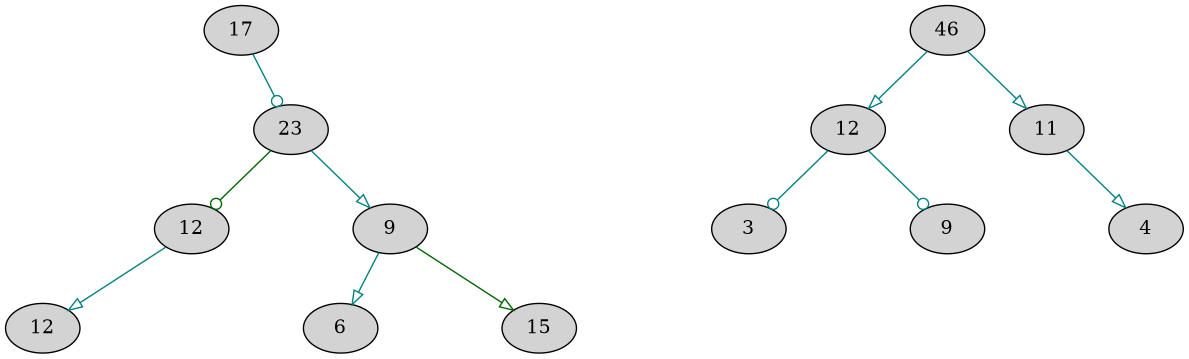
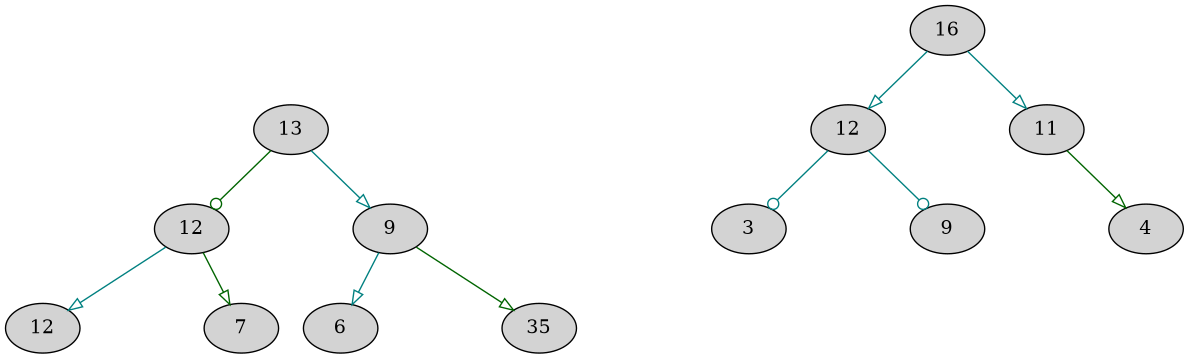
node "17": removed
node "46": label "46" -> "16"
node "23": label "23" -> "13"
edge "11" -> "4": color teal -> darkgreen
node "7": added
node "15": label "15" -> "35"
